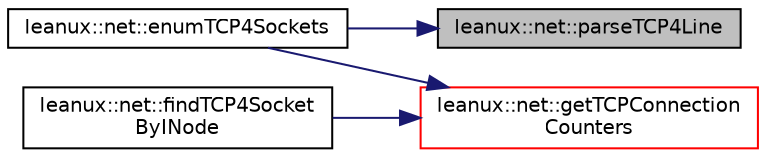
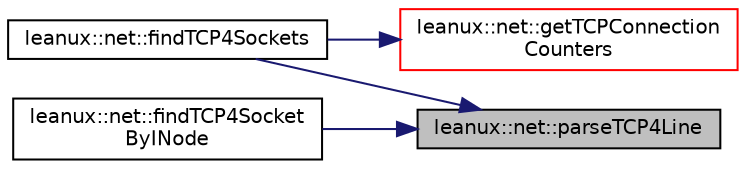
node "leanux::net::enumTCP4Sockets": label "leanux::net::enumTCP4Sockets" -> "leanux::net::findTCP4Sockets"
edge "leanux::net::findTCP4Socket ByINode" -> "leanux::net::getTCPConnection Counters": now "leanux::net::findTCP4Socket ByINode" -> "leanux::net::parseTCP4Line"
